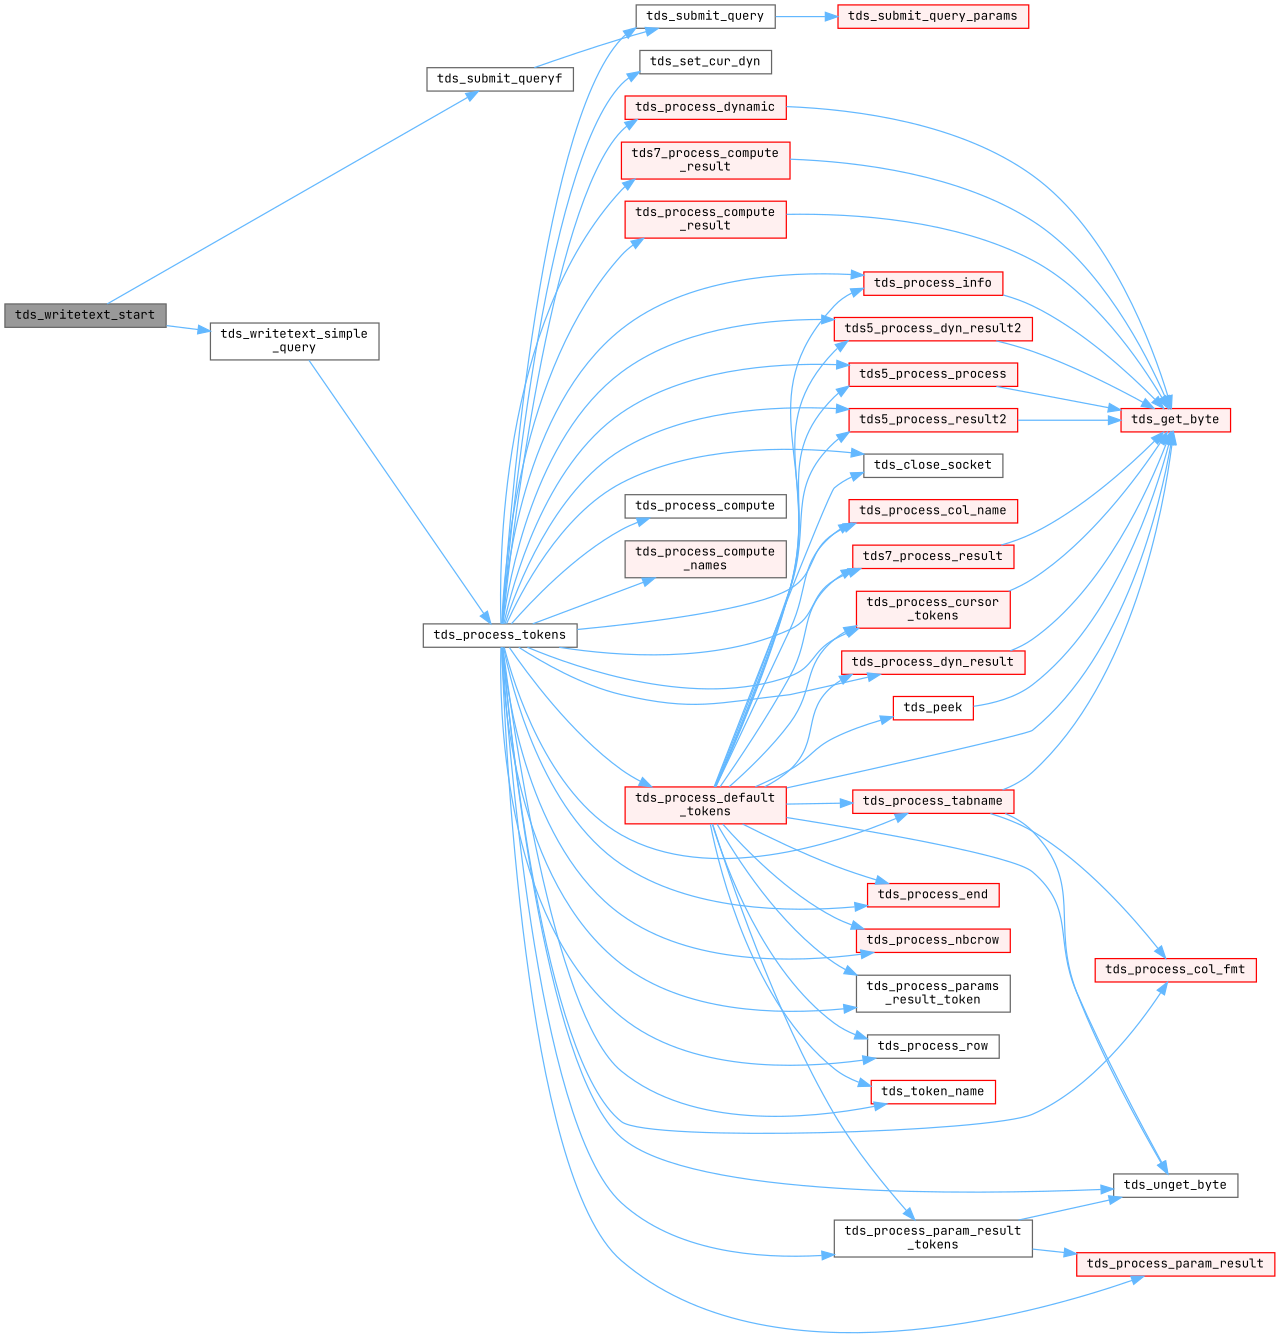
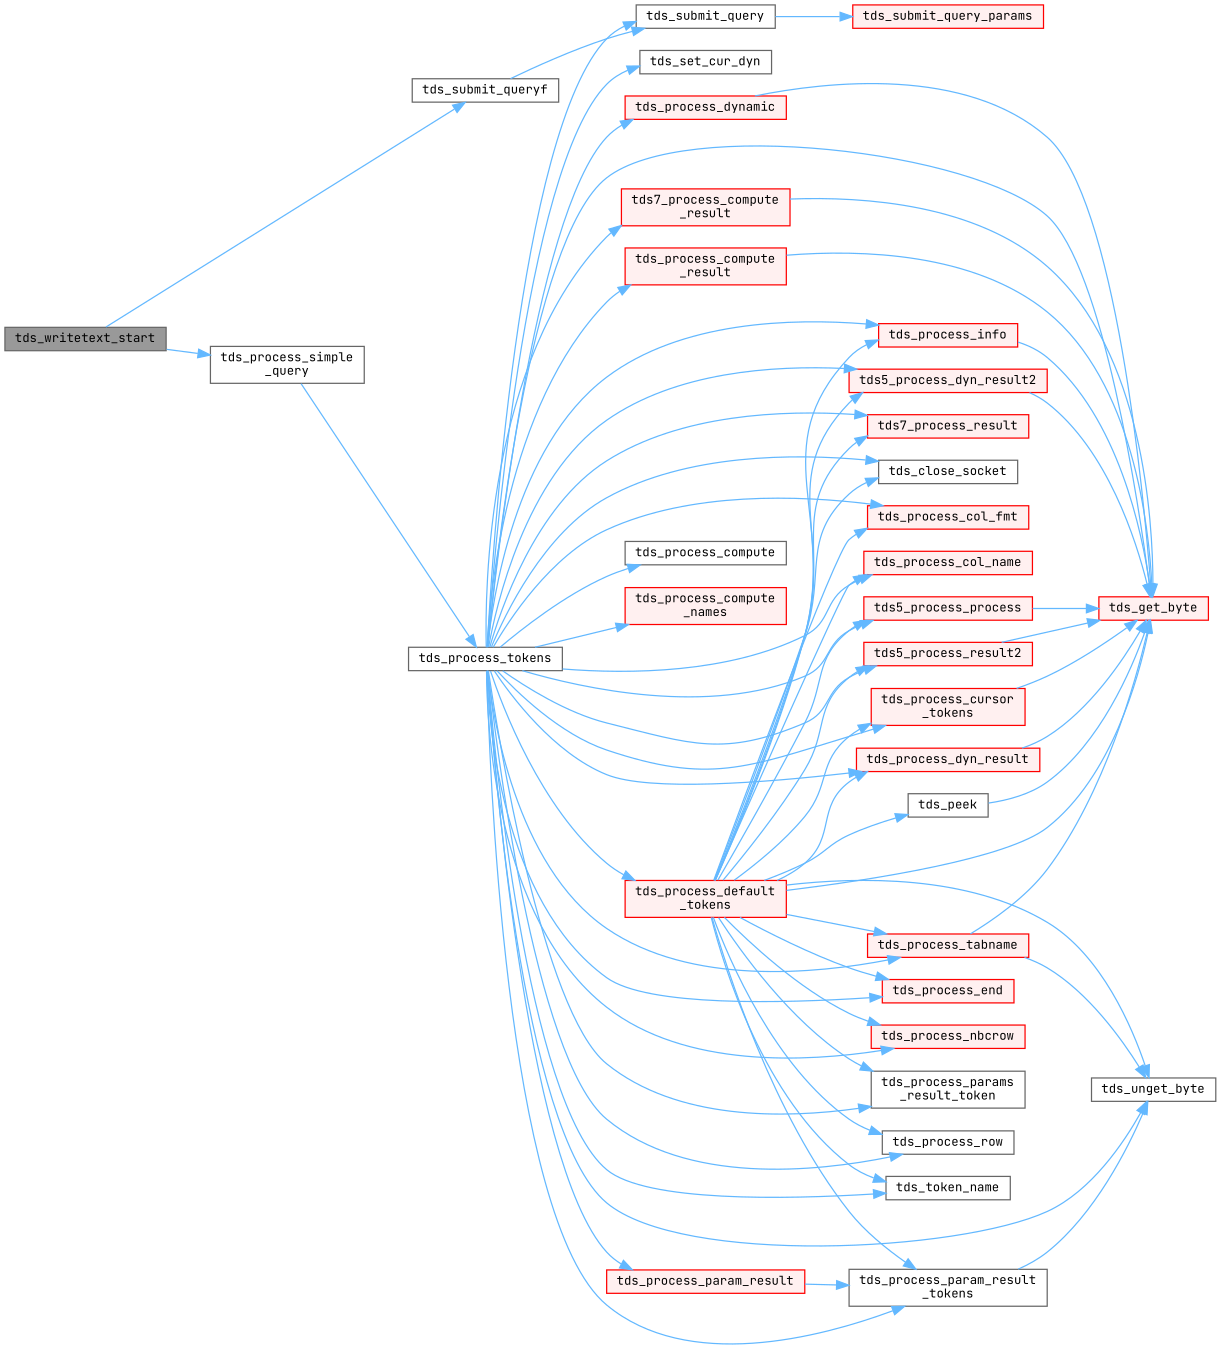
node "tds_writetext_simple _query": label "tds_writetext_simple _query" -> "tds_process_simple _query"
edge "tds7_process_result" -> "tds_get_byte": now "tds_process_tokens" -> "tds_get_byte"
node "tds_process_compute _names": color grey40 -> red
node "tds_peek": color red -> grey40
edge "tds_process_tabname" -> "tds_process_col_fmt": now "tds_process_default _tokens" -> "tds_process_col_fmt"
node "tds_token_name": color red -> grey40
edge "tds_process_param_result _tokens" -> "tds_process_param_result": reversed
